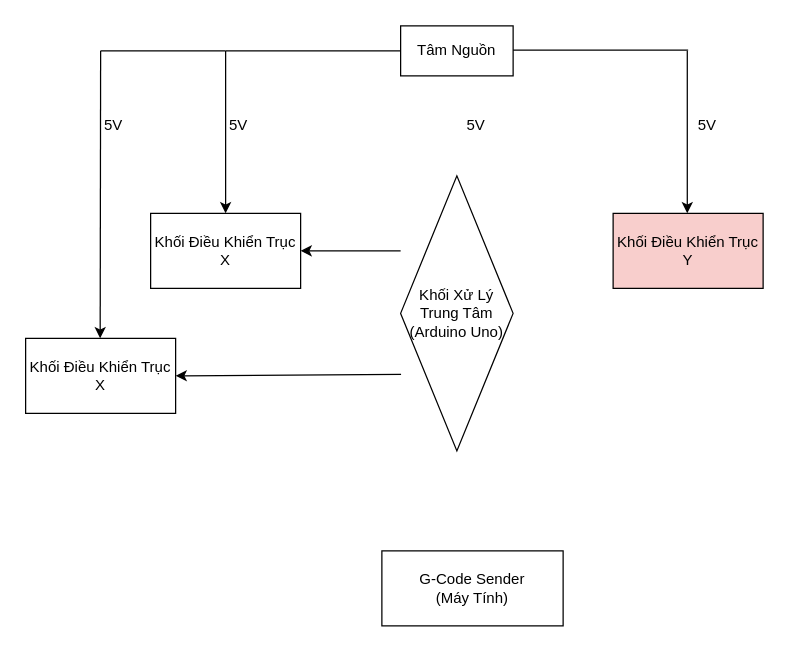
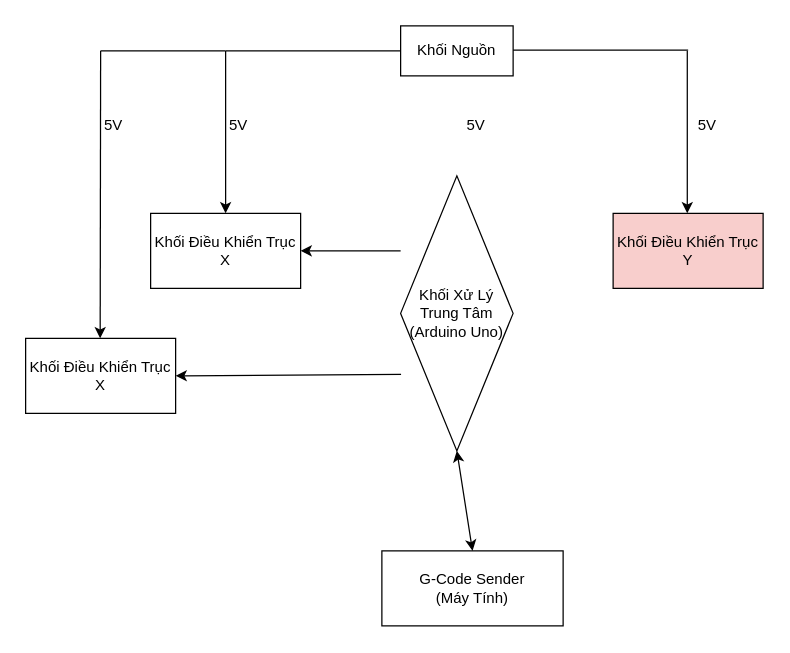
node "Tâm Nguồn": label "Tâm Nguồn" -> "Khối Nguồn"
edge "Khối Xử Lý Trung Tâm (Arduino Uno)" -- "G-Code Sender (Máy Tính)": added
